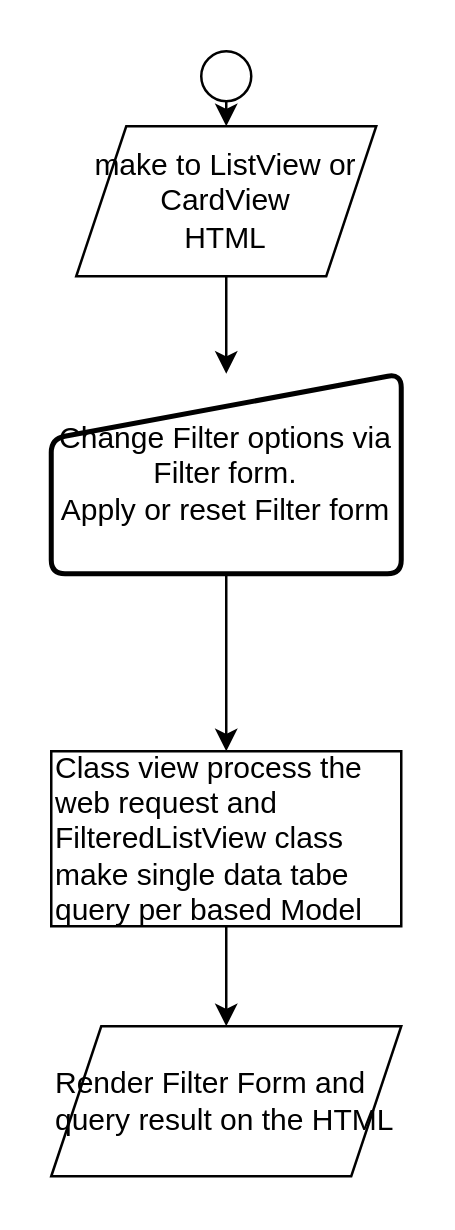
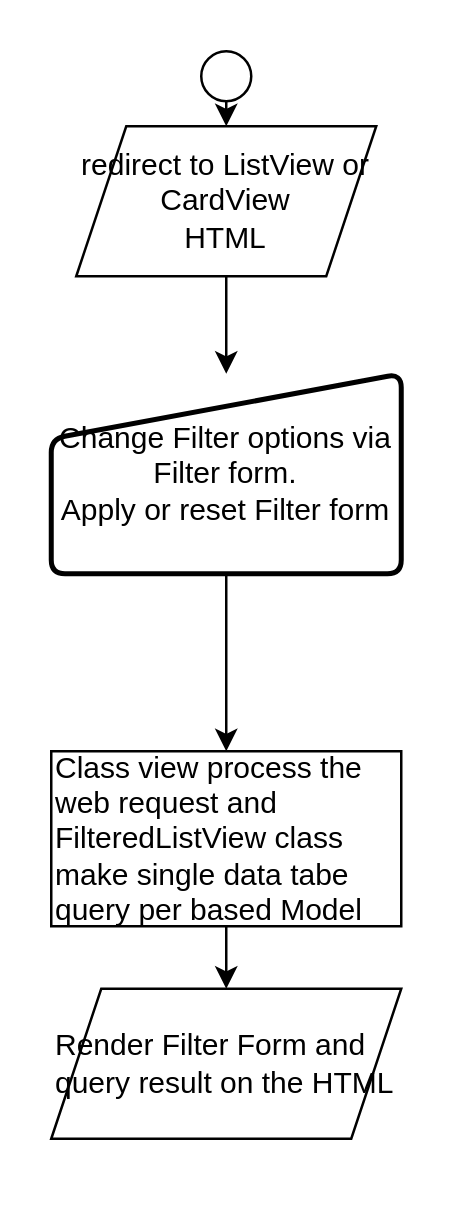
node "make to ListView or CardView HTML": label "make to ListView or CardView HTML" -> "redirect to ListView or CardView HTML"
node "Render Filter Form and query result on the HTML": moved (226, 1101) -> (226, 1064)
